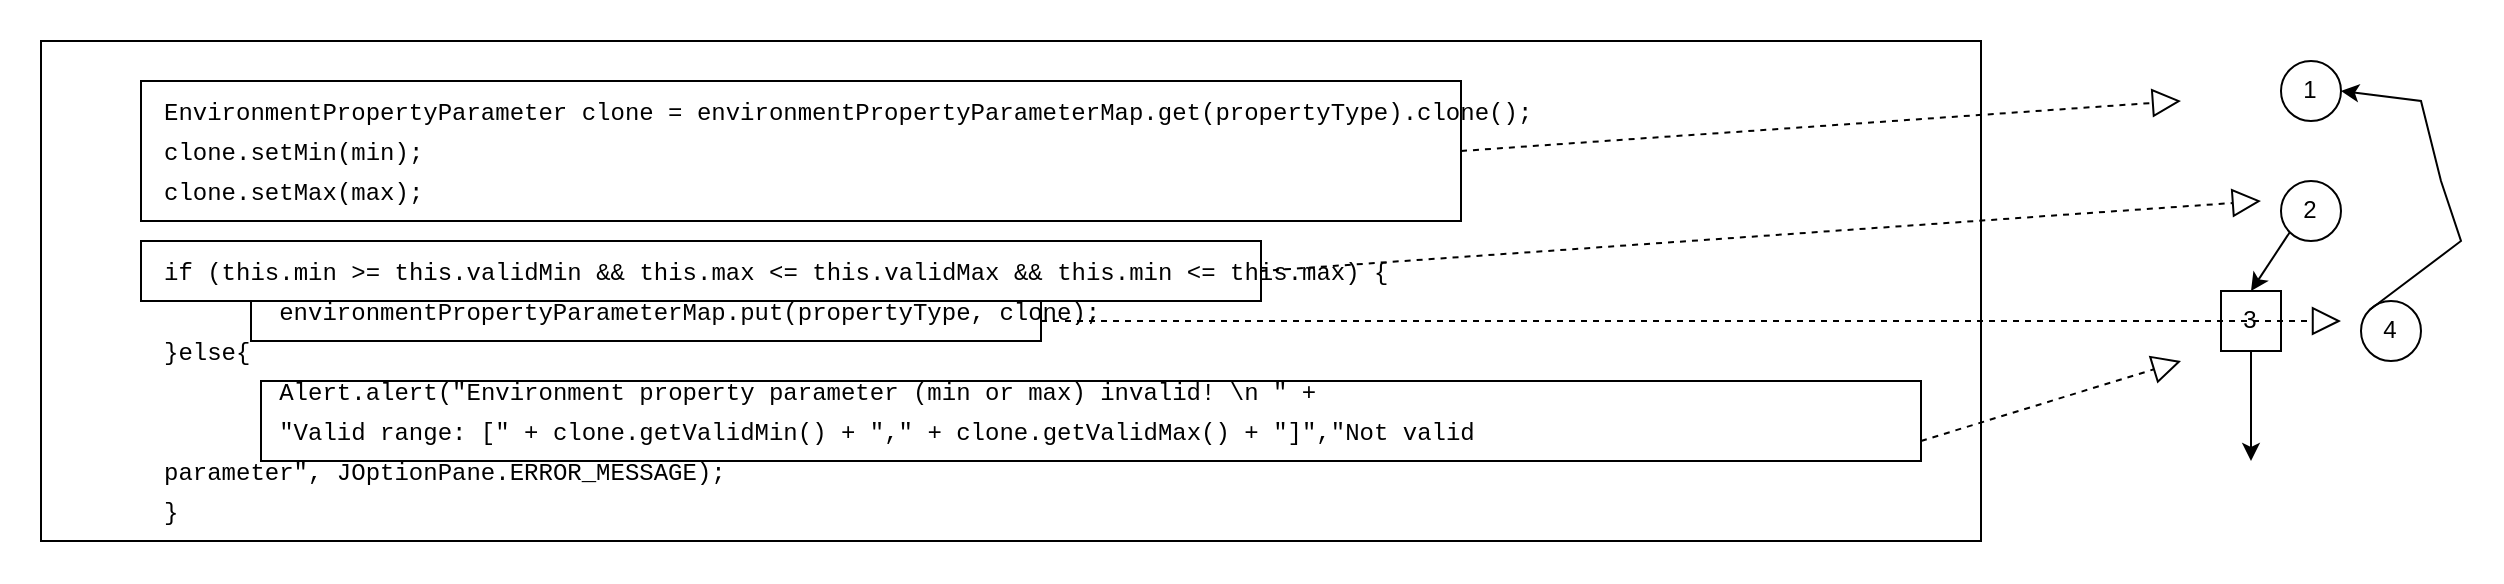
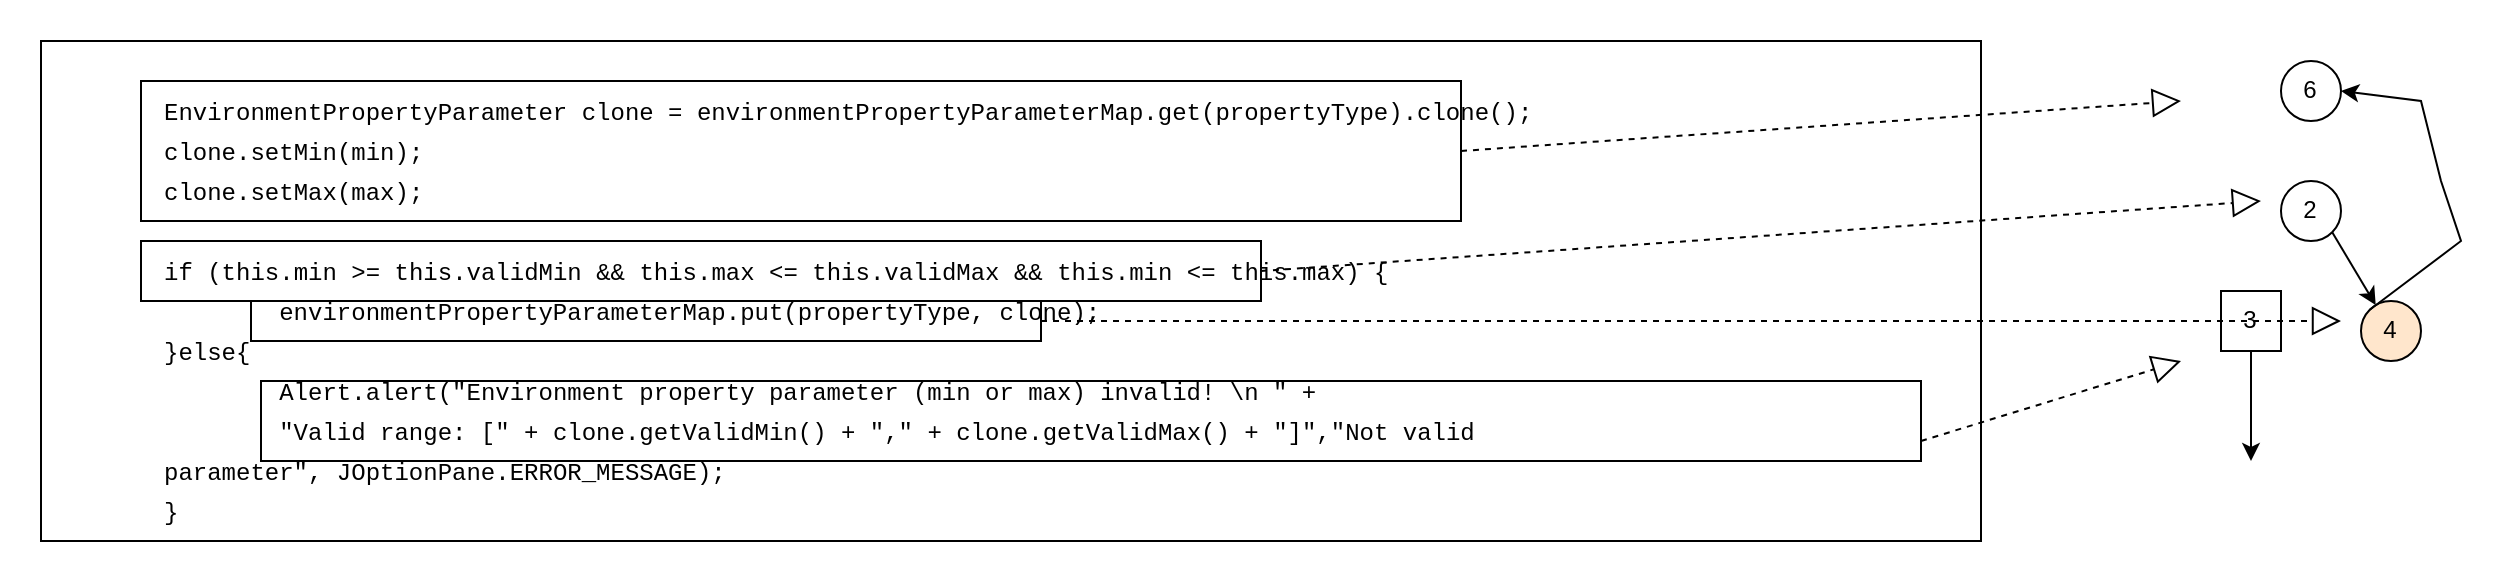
node "1": label "1" -> "6"
edge "2" -> "3": removed
edge "2" -> "4": added
node "4": fillcolor #ffffff -> #ffe6cc
